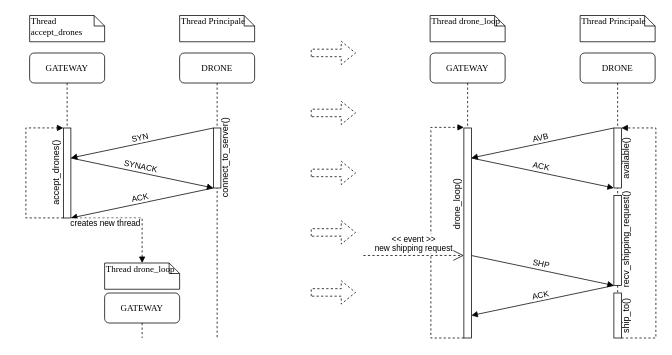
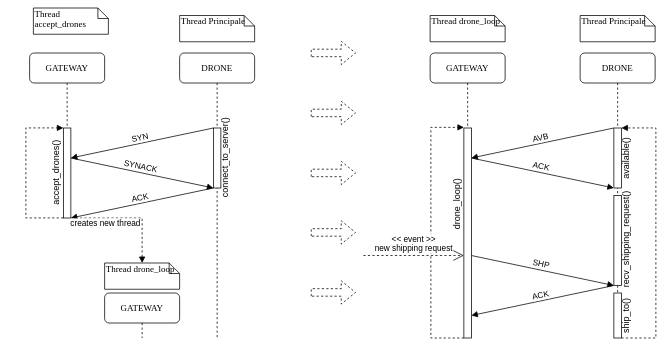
node "Thread accept_drones": moved (67, 29) -> (71, 21)
